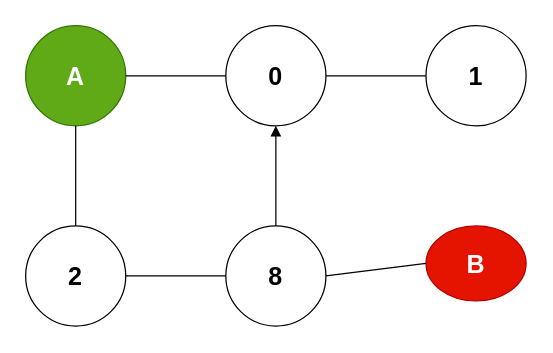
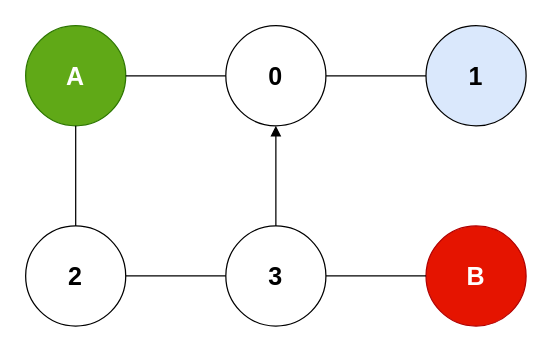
node "1": fillcolor #ffffff -> #dae8fc
node "B": size 100x75 -> 100x100
node "8": label "8" -> "3"
